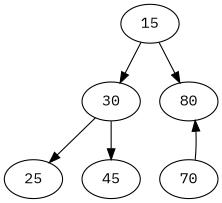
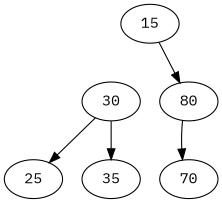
edge "15" -> "30": removed
edge "70" -> "80": reversed
node "45": label "45" -> "35"
